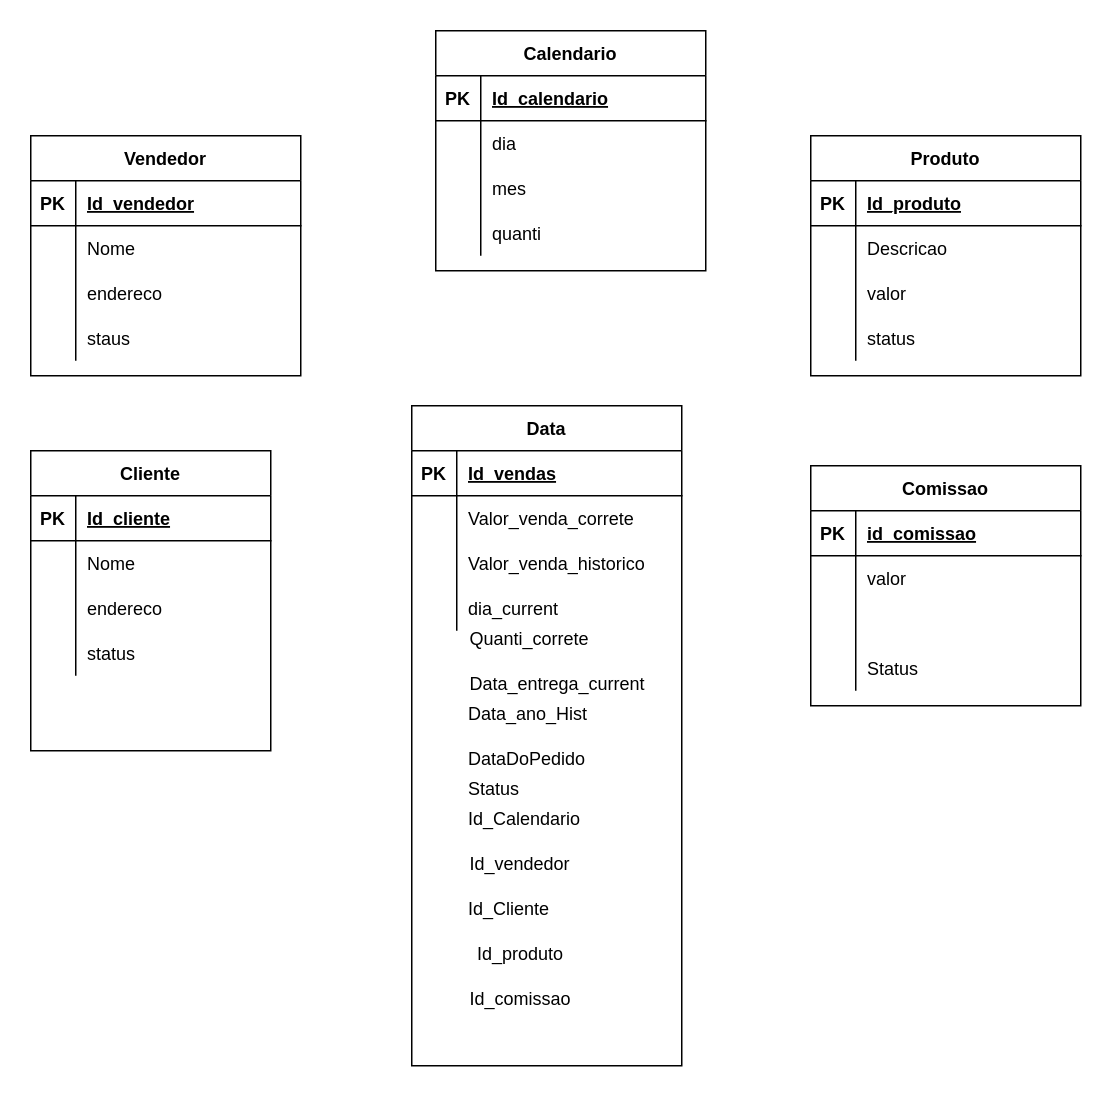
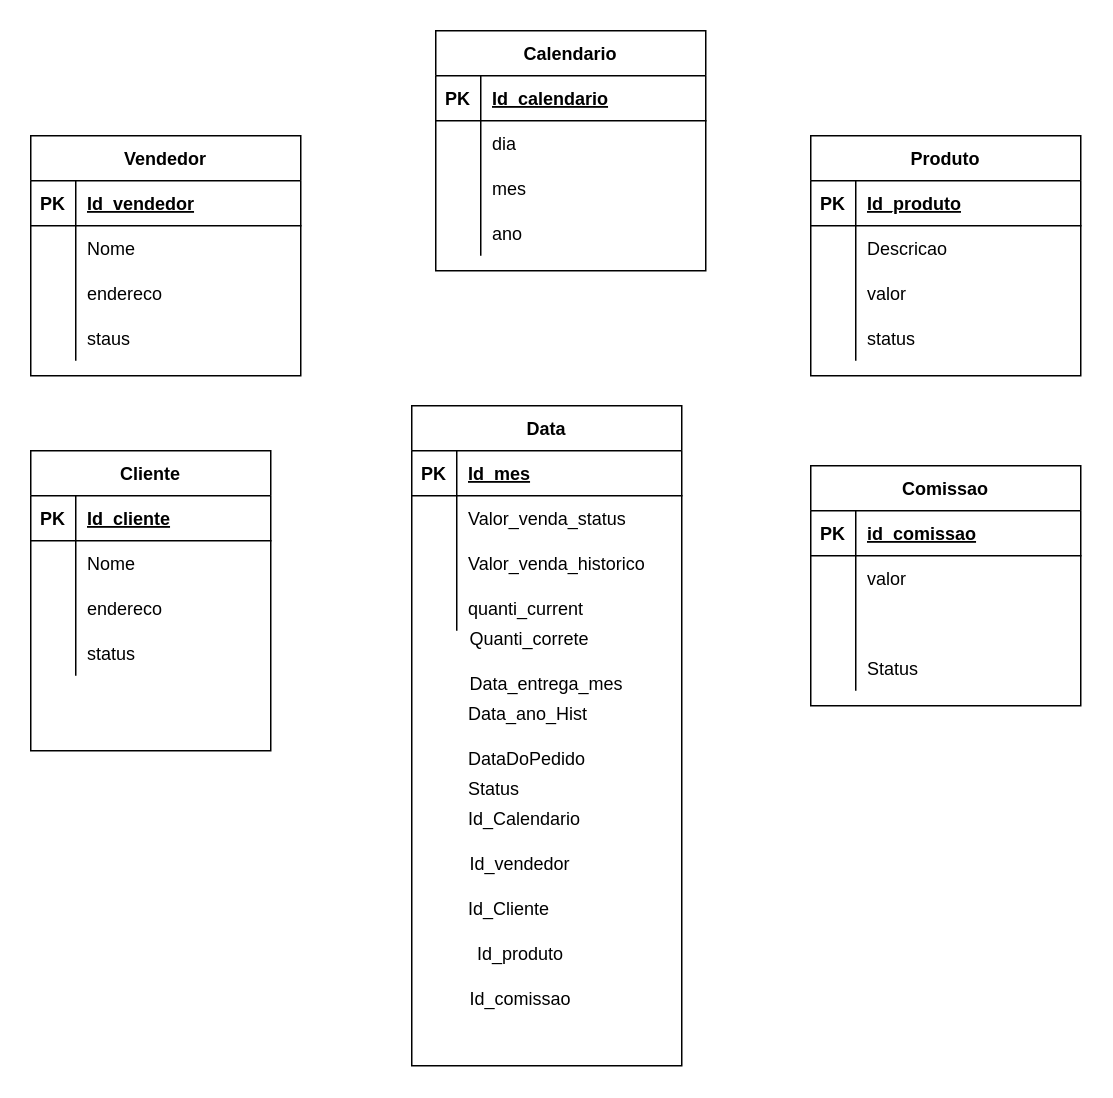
node "quanti": label "quanti" -> "ano"
node "Id_vendas": label "Id_vendas" -> "Id_mes"
node "Valor_venda_correte": label "Valor_venda_correte" -> "Valor_venda_status"
node "dia_current": label "dia_current" -> "quanti_current"
node "Data_entrega_current": label "Data_entrega_current" -> "Data_entrega_mes"
